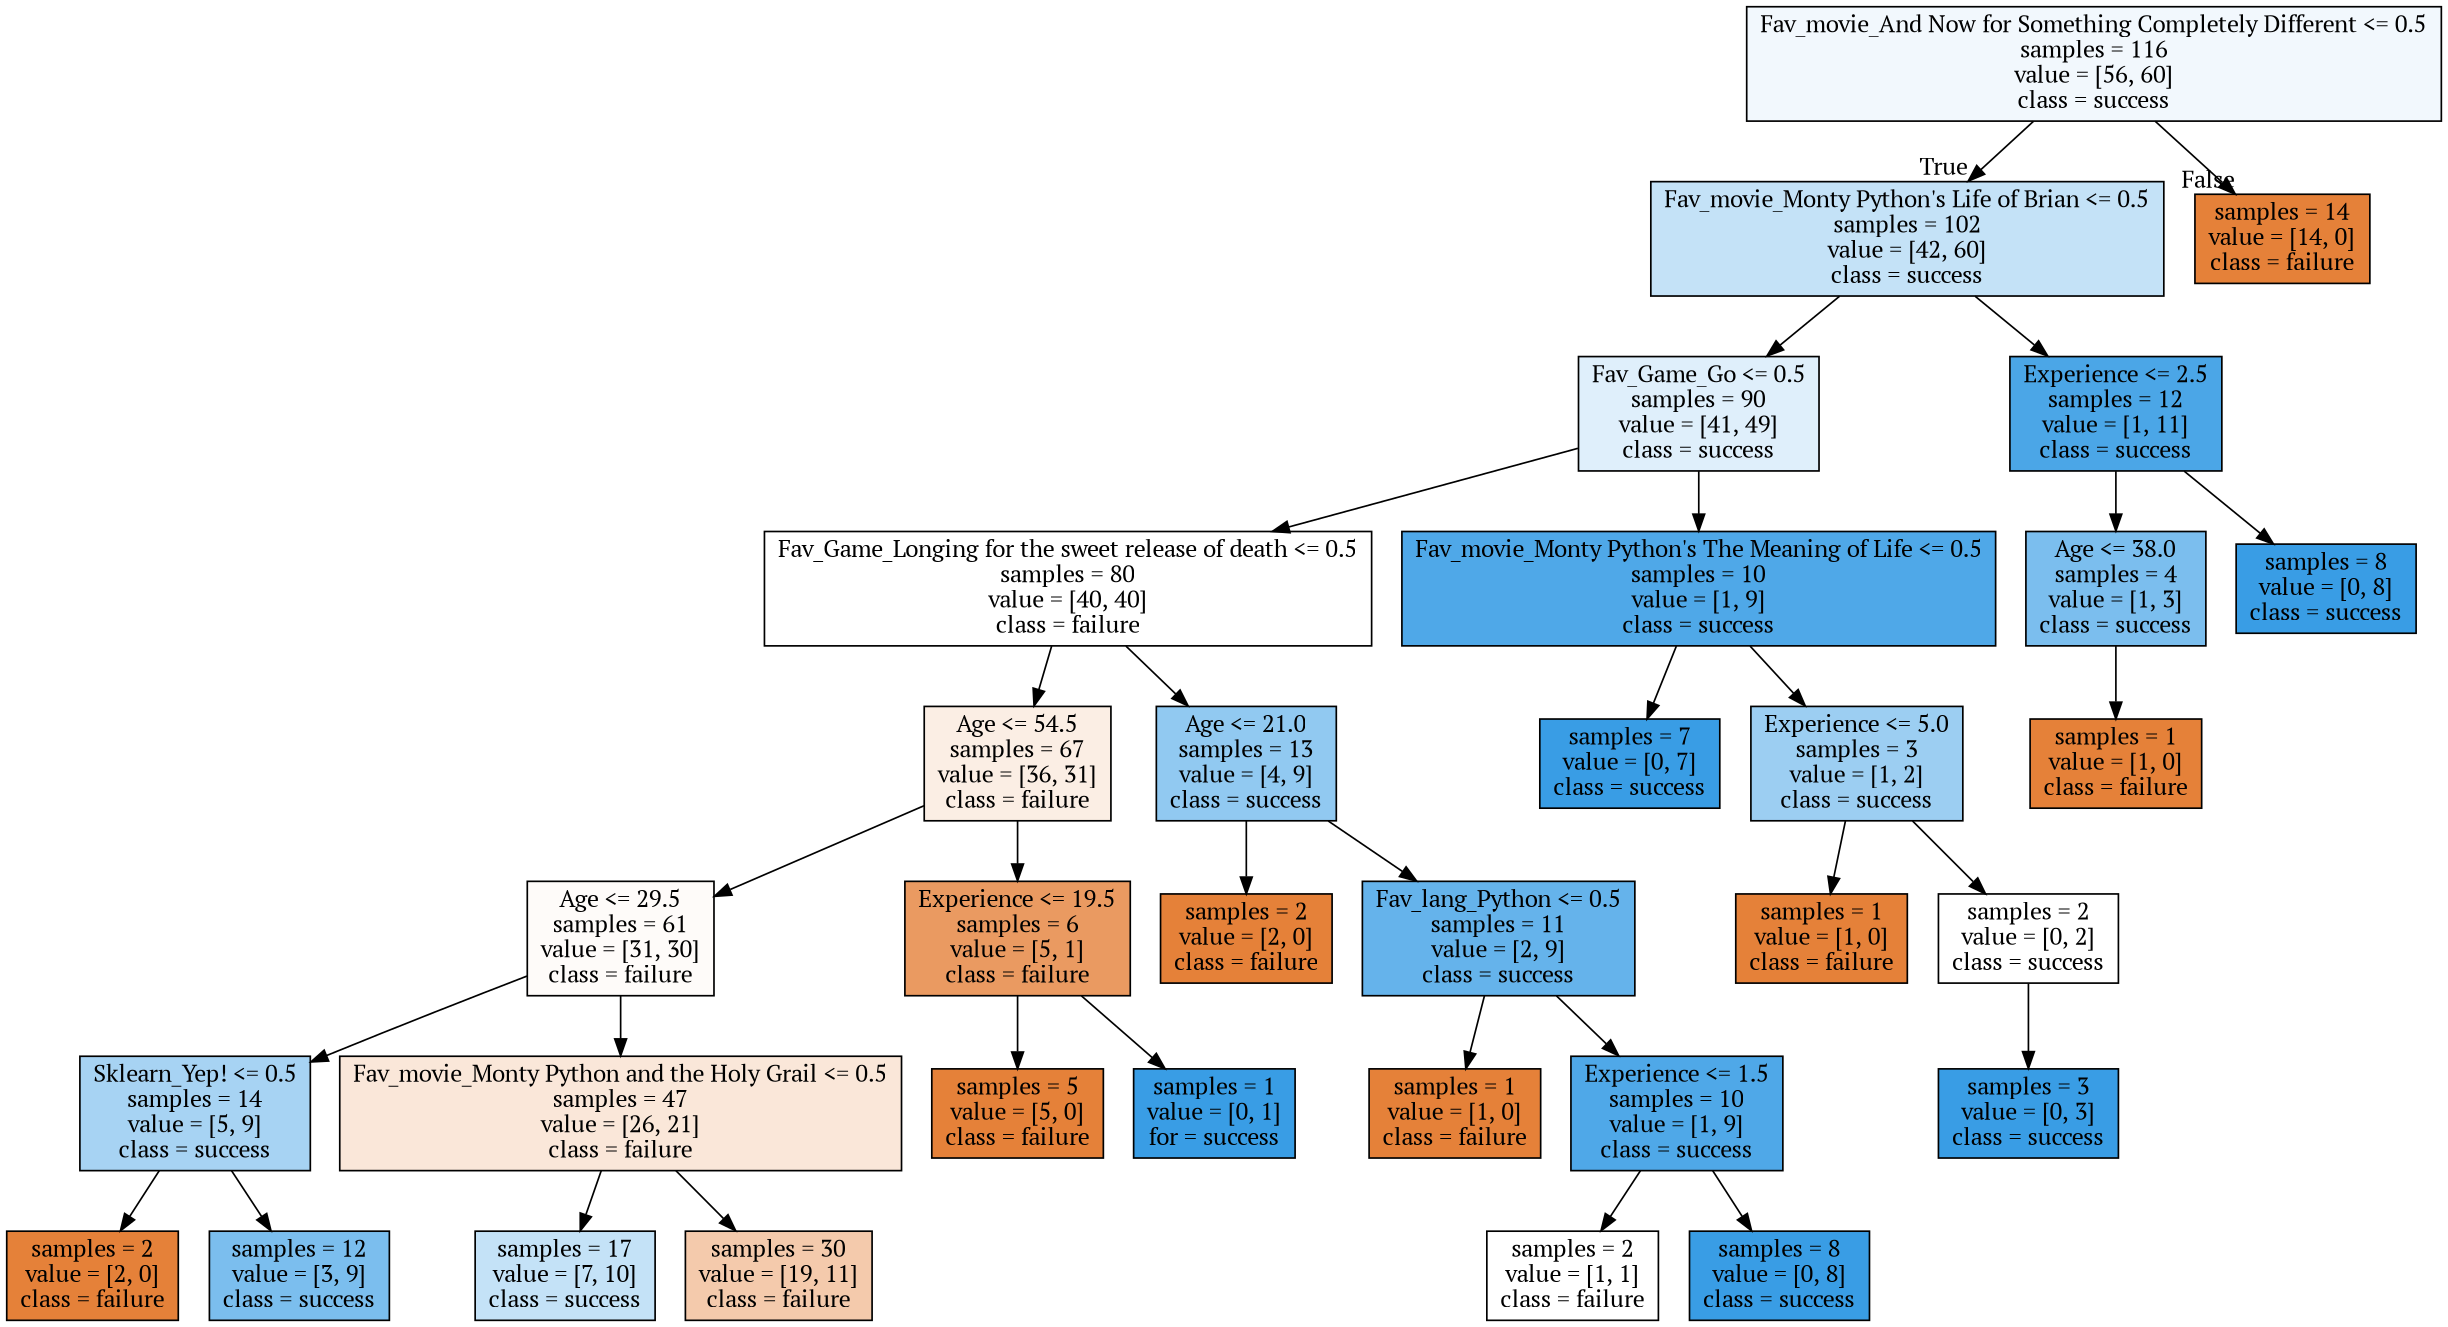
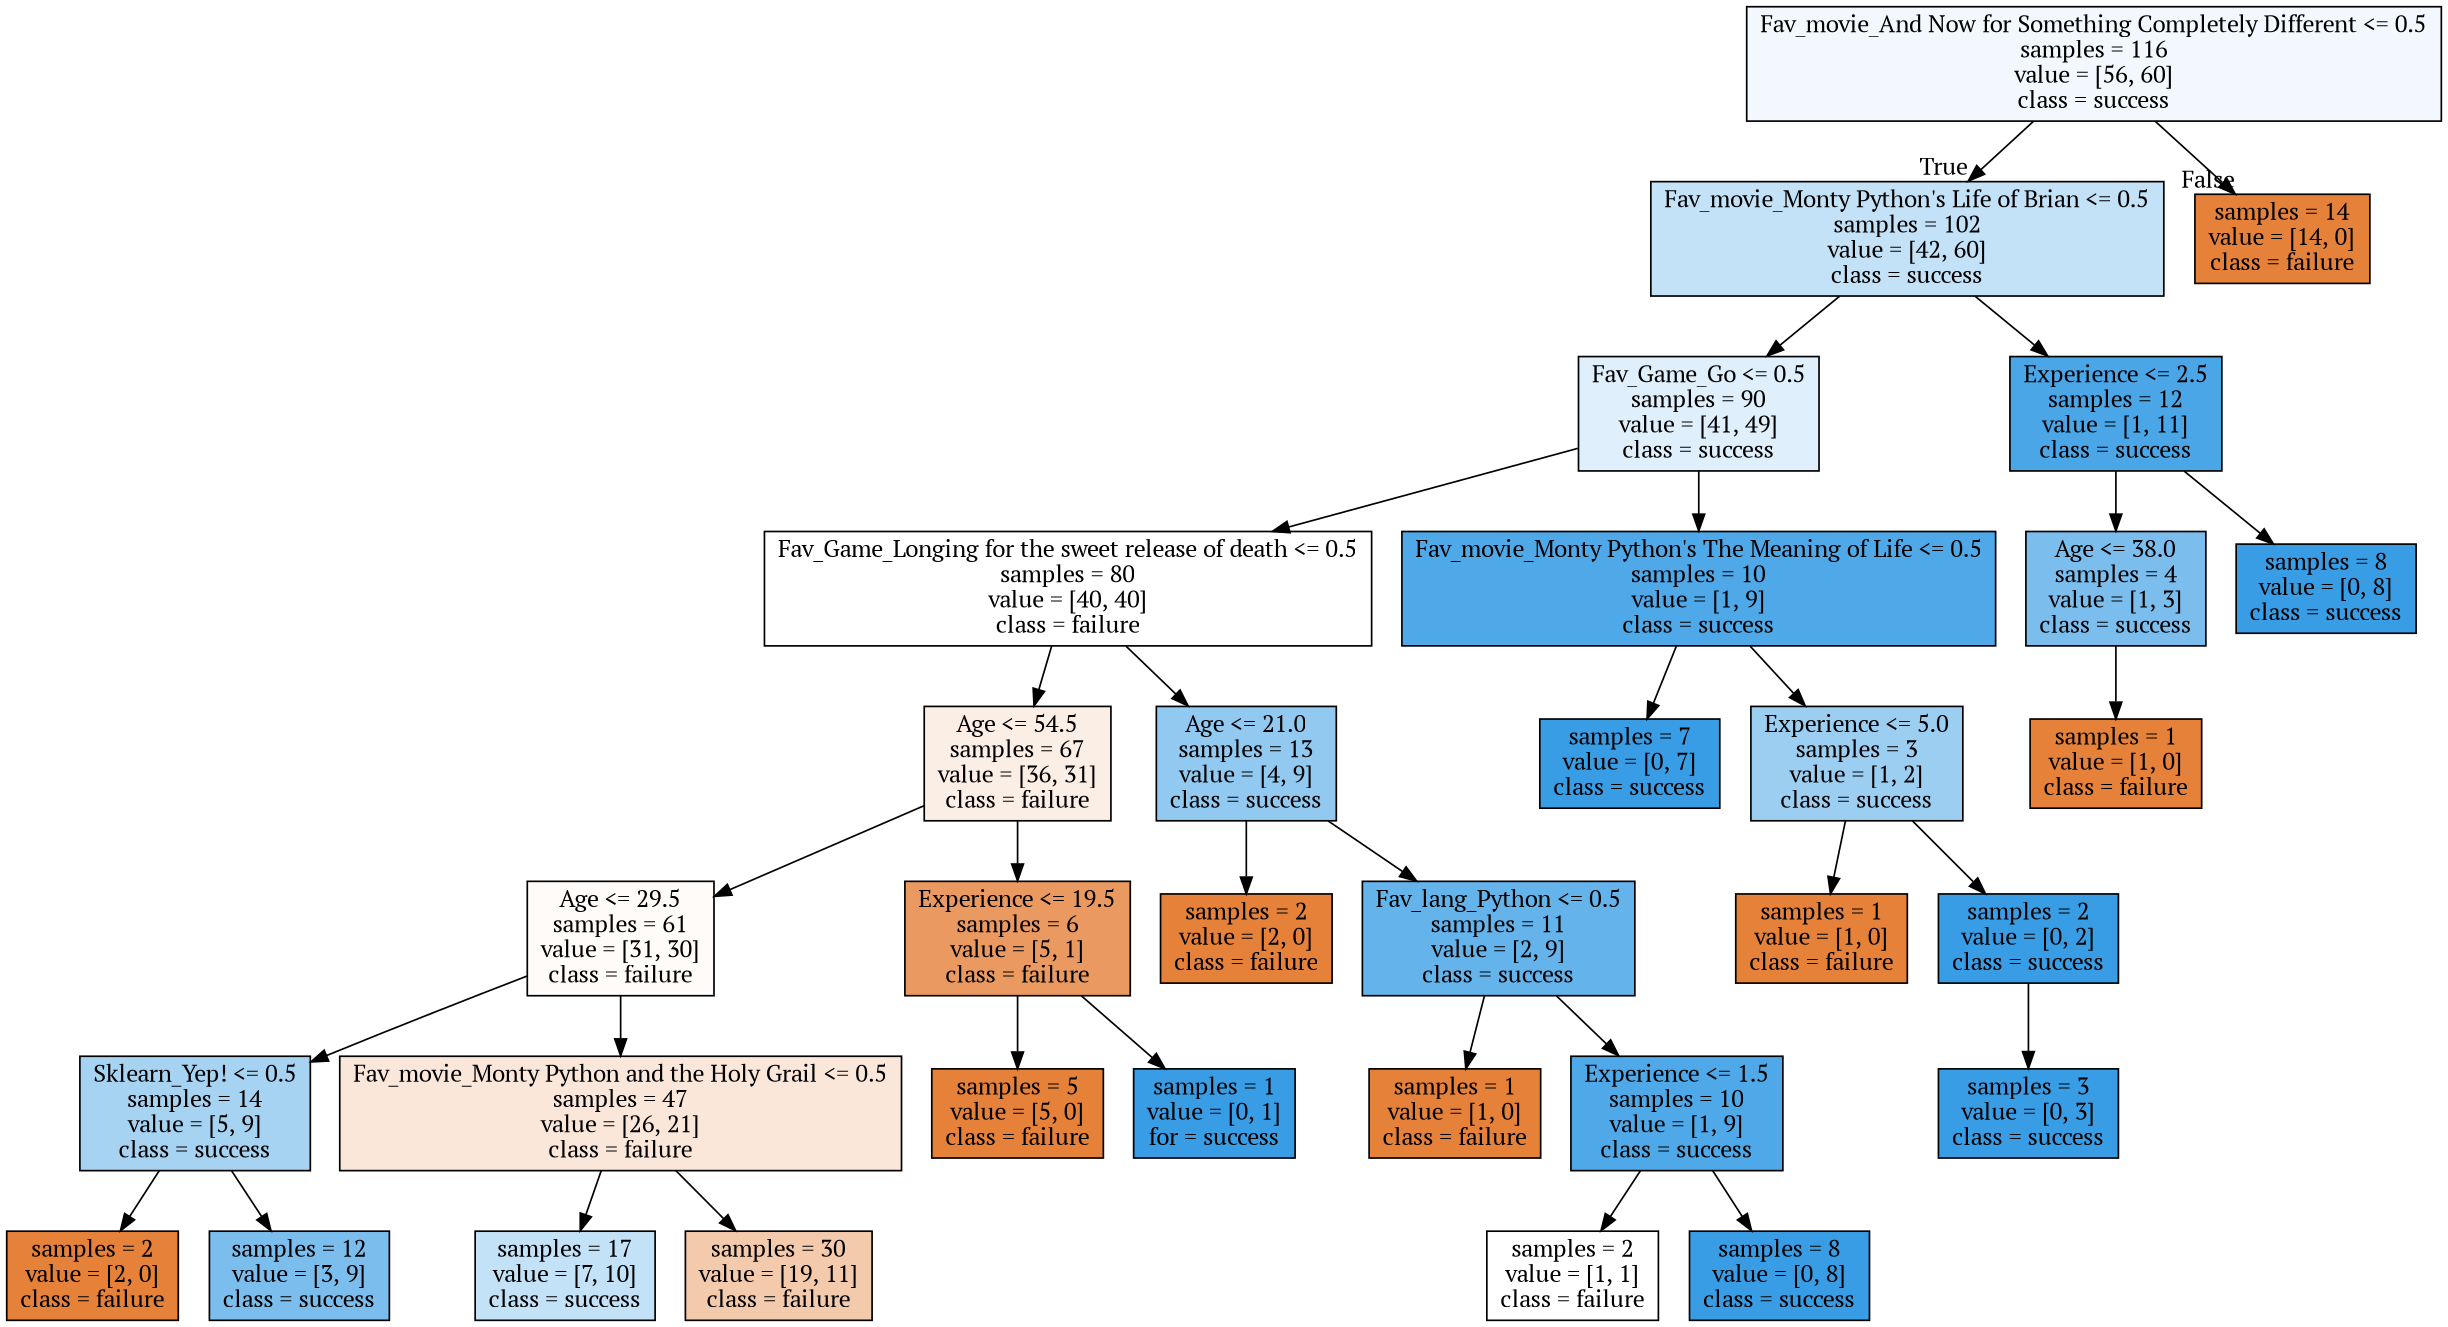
node "samples = 2 value = [0, 2] class = success": fillcolor #ffffff -> #399de5
